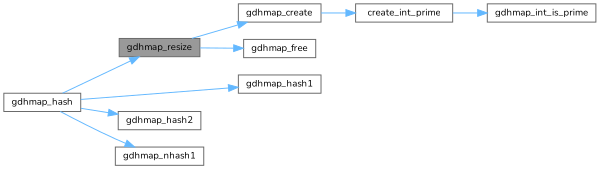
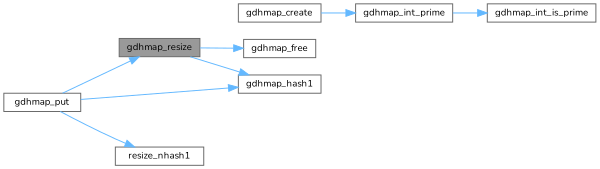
node "create_int_prime": label "create_int_prime" -> "gdhmap_int_prime"
edge "gdhmap_resize" -> "gdhmap_create": now "gdhmap_resize" -> "gdhmap_hash1"
node "gdhmap_hash": label "gdhmap_hash" -> "gdhmap_put"
node "gdhmap_hash2": removed
node "gdhmap_nhash1": label "gdhmap_nhash1" -> "resize_nhash1"
